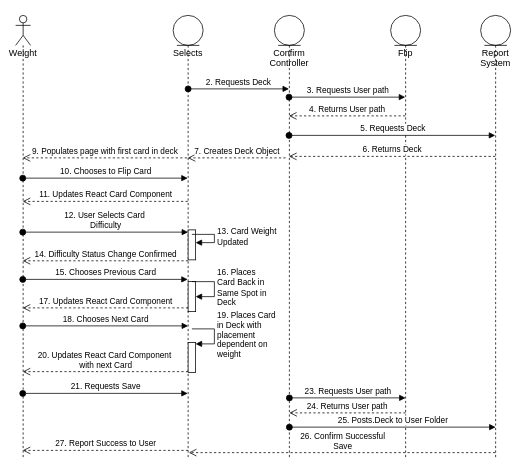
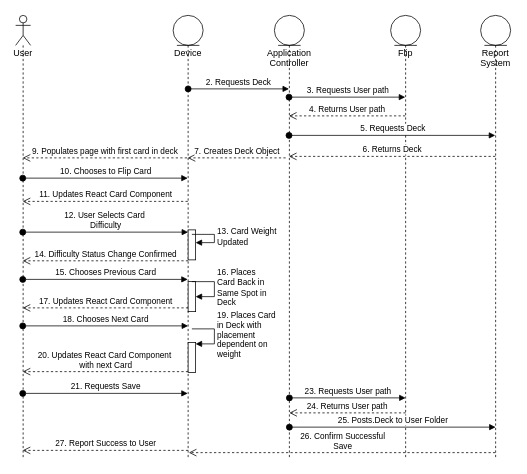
node "Selects": label "Selects" -> "Device"
node "Weight": label "Weight" -> "User"
node "Confirm Controller": label "Confirm Controller" -> "Application Controller"
